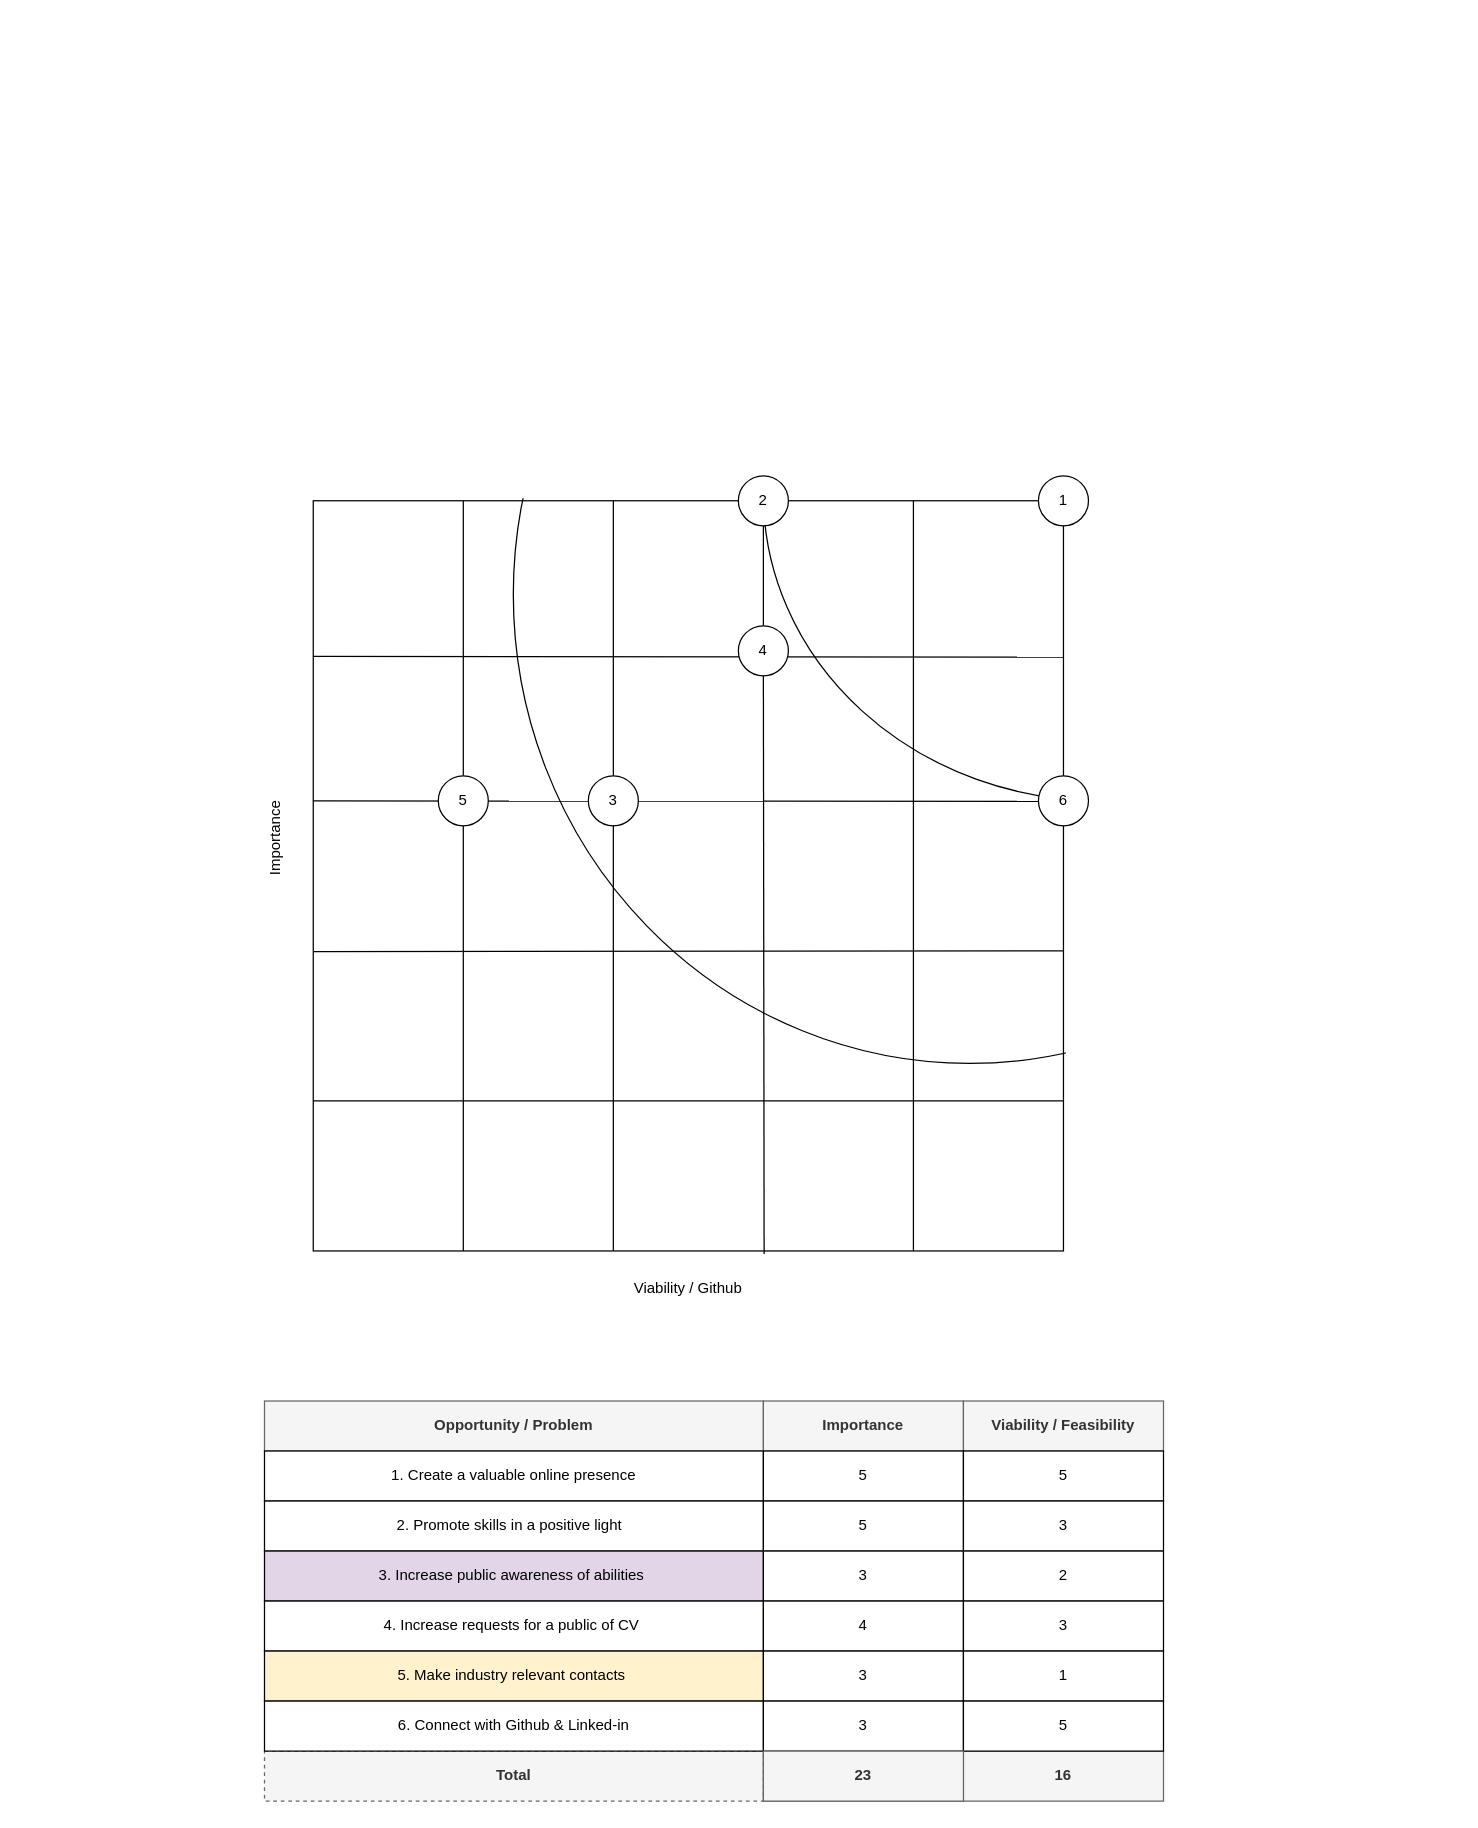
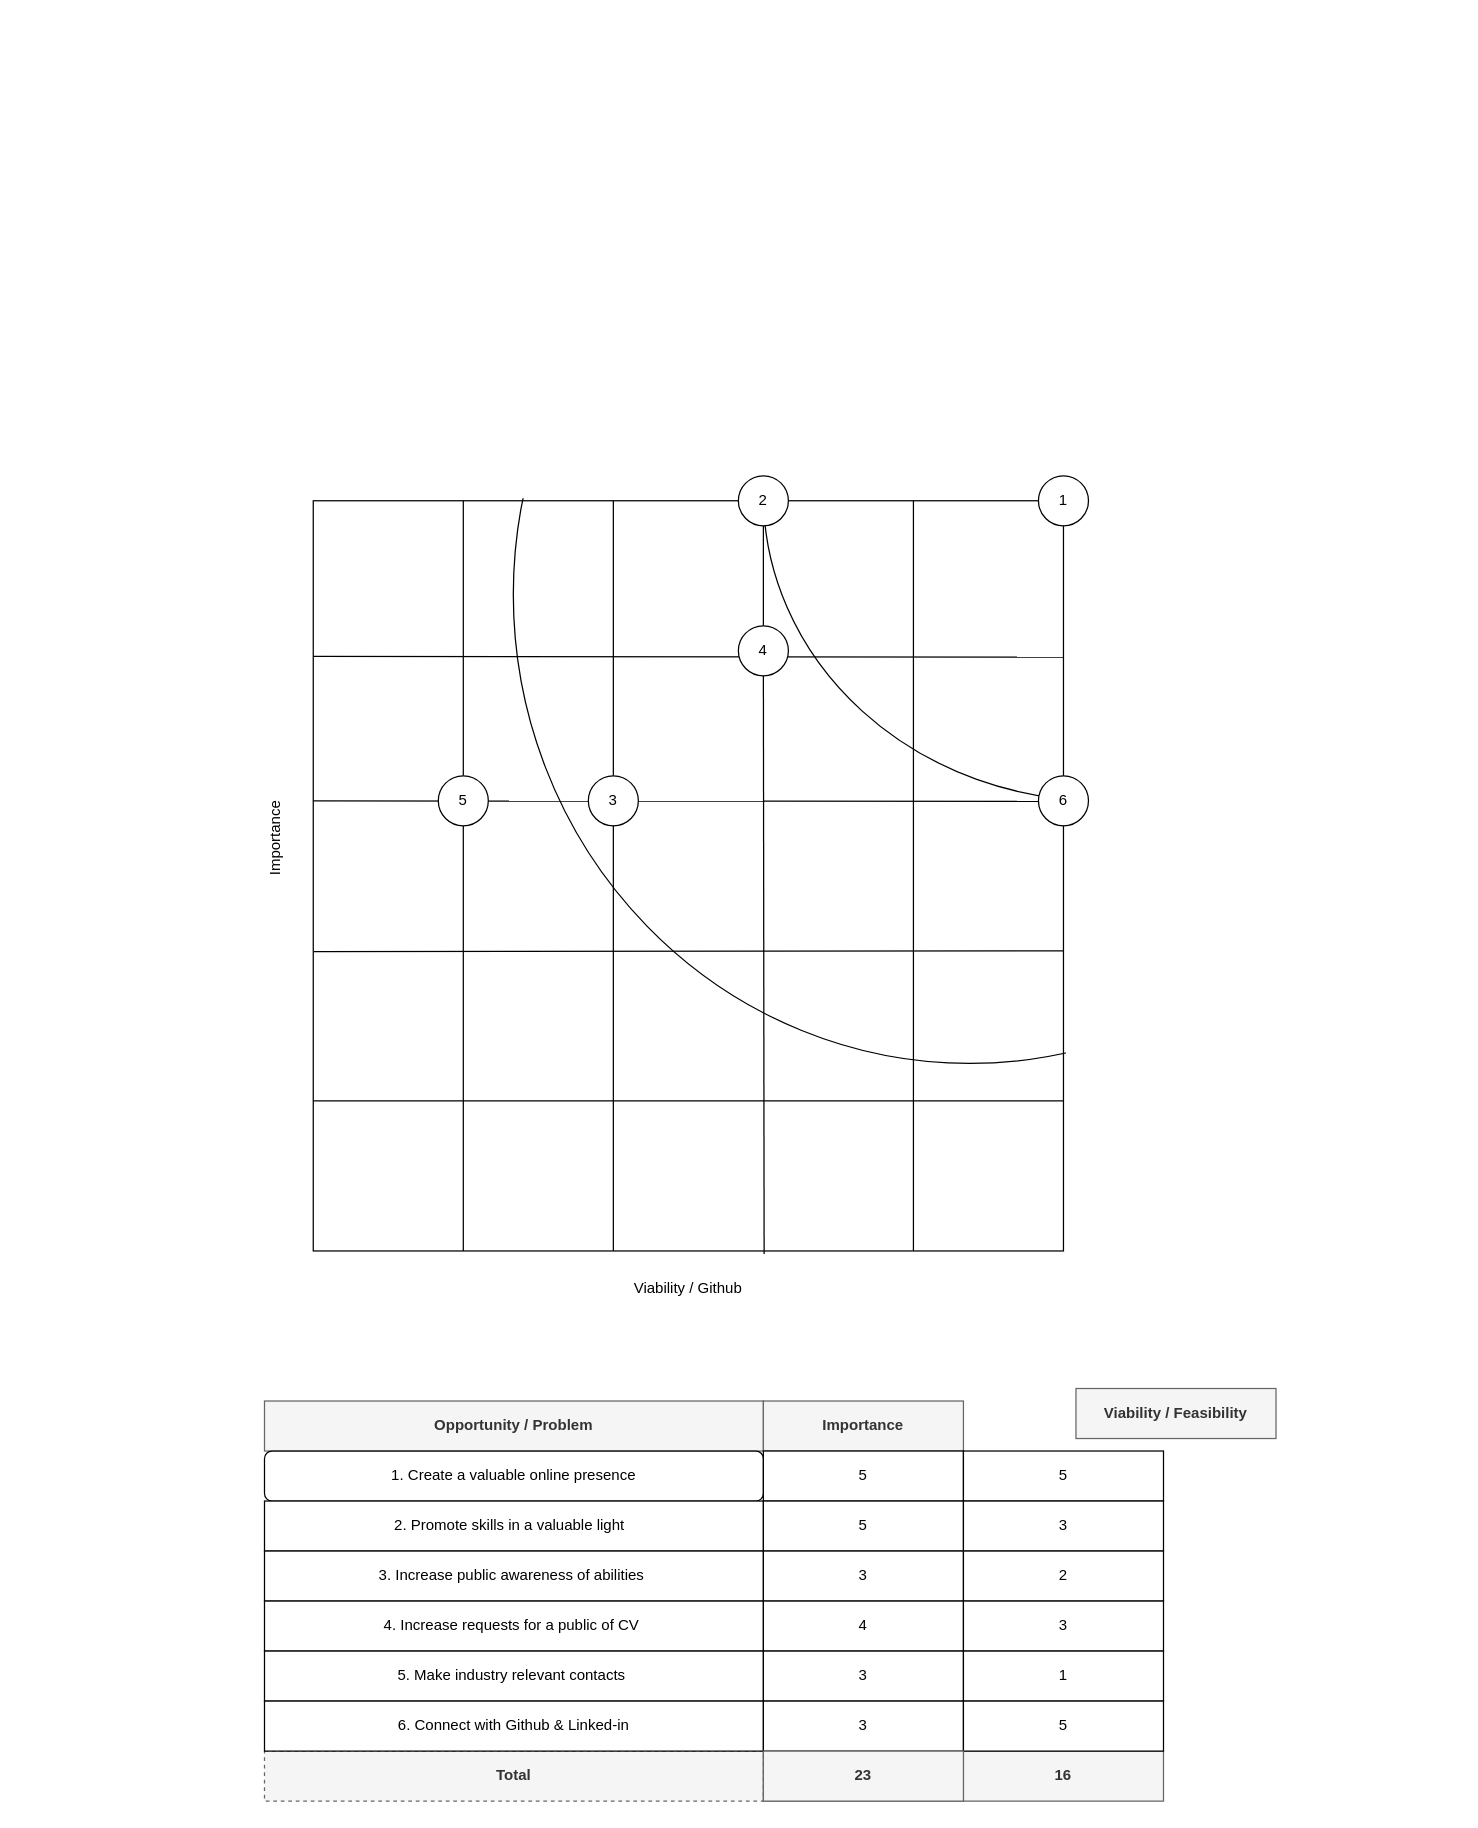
node "Viability / Feasibility": moved (1063, 1426) -> (1176, 1413)
node "1. Create a valuable online presence": shape rectangle -> rounded rectangle
node "2. Promote skills in a positive light": label "2. Promote skills in a positive light" -> "2. Promote skills in a valuable light"
node "3. Increase public awareness of abilities": fillcolor #e1d5e7 -> #ffffff
node "5. Make industry relevant contacts": fillcolor #fff2cc -> #ffffff
